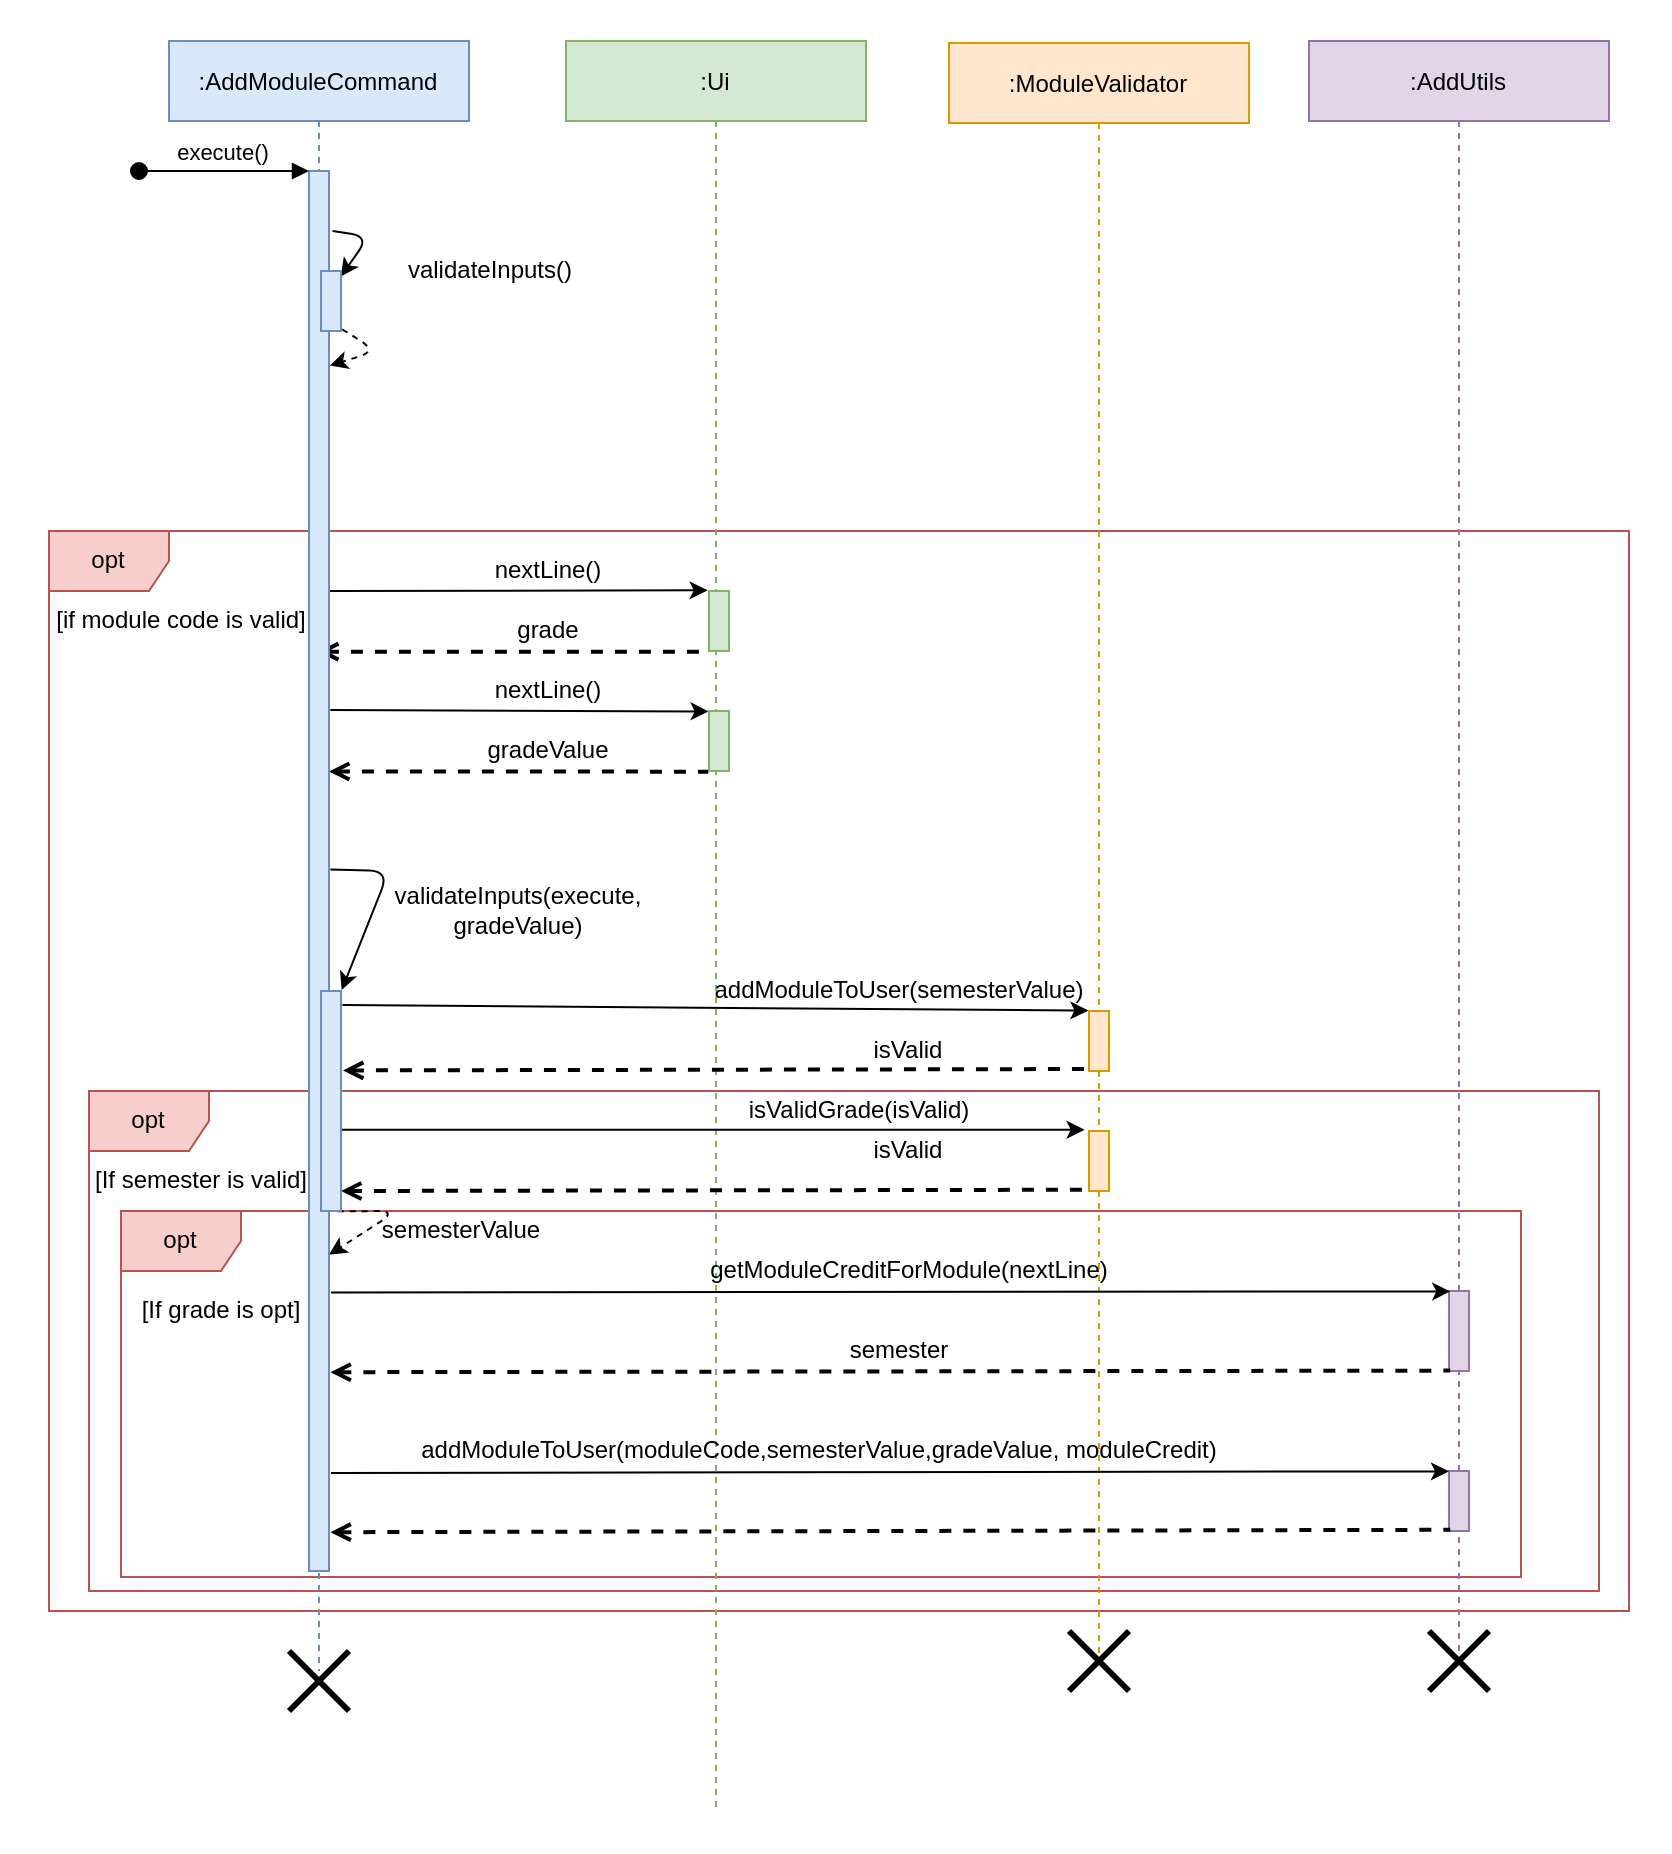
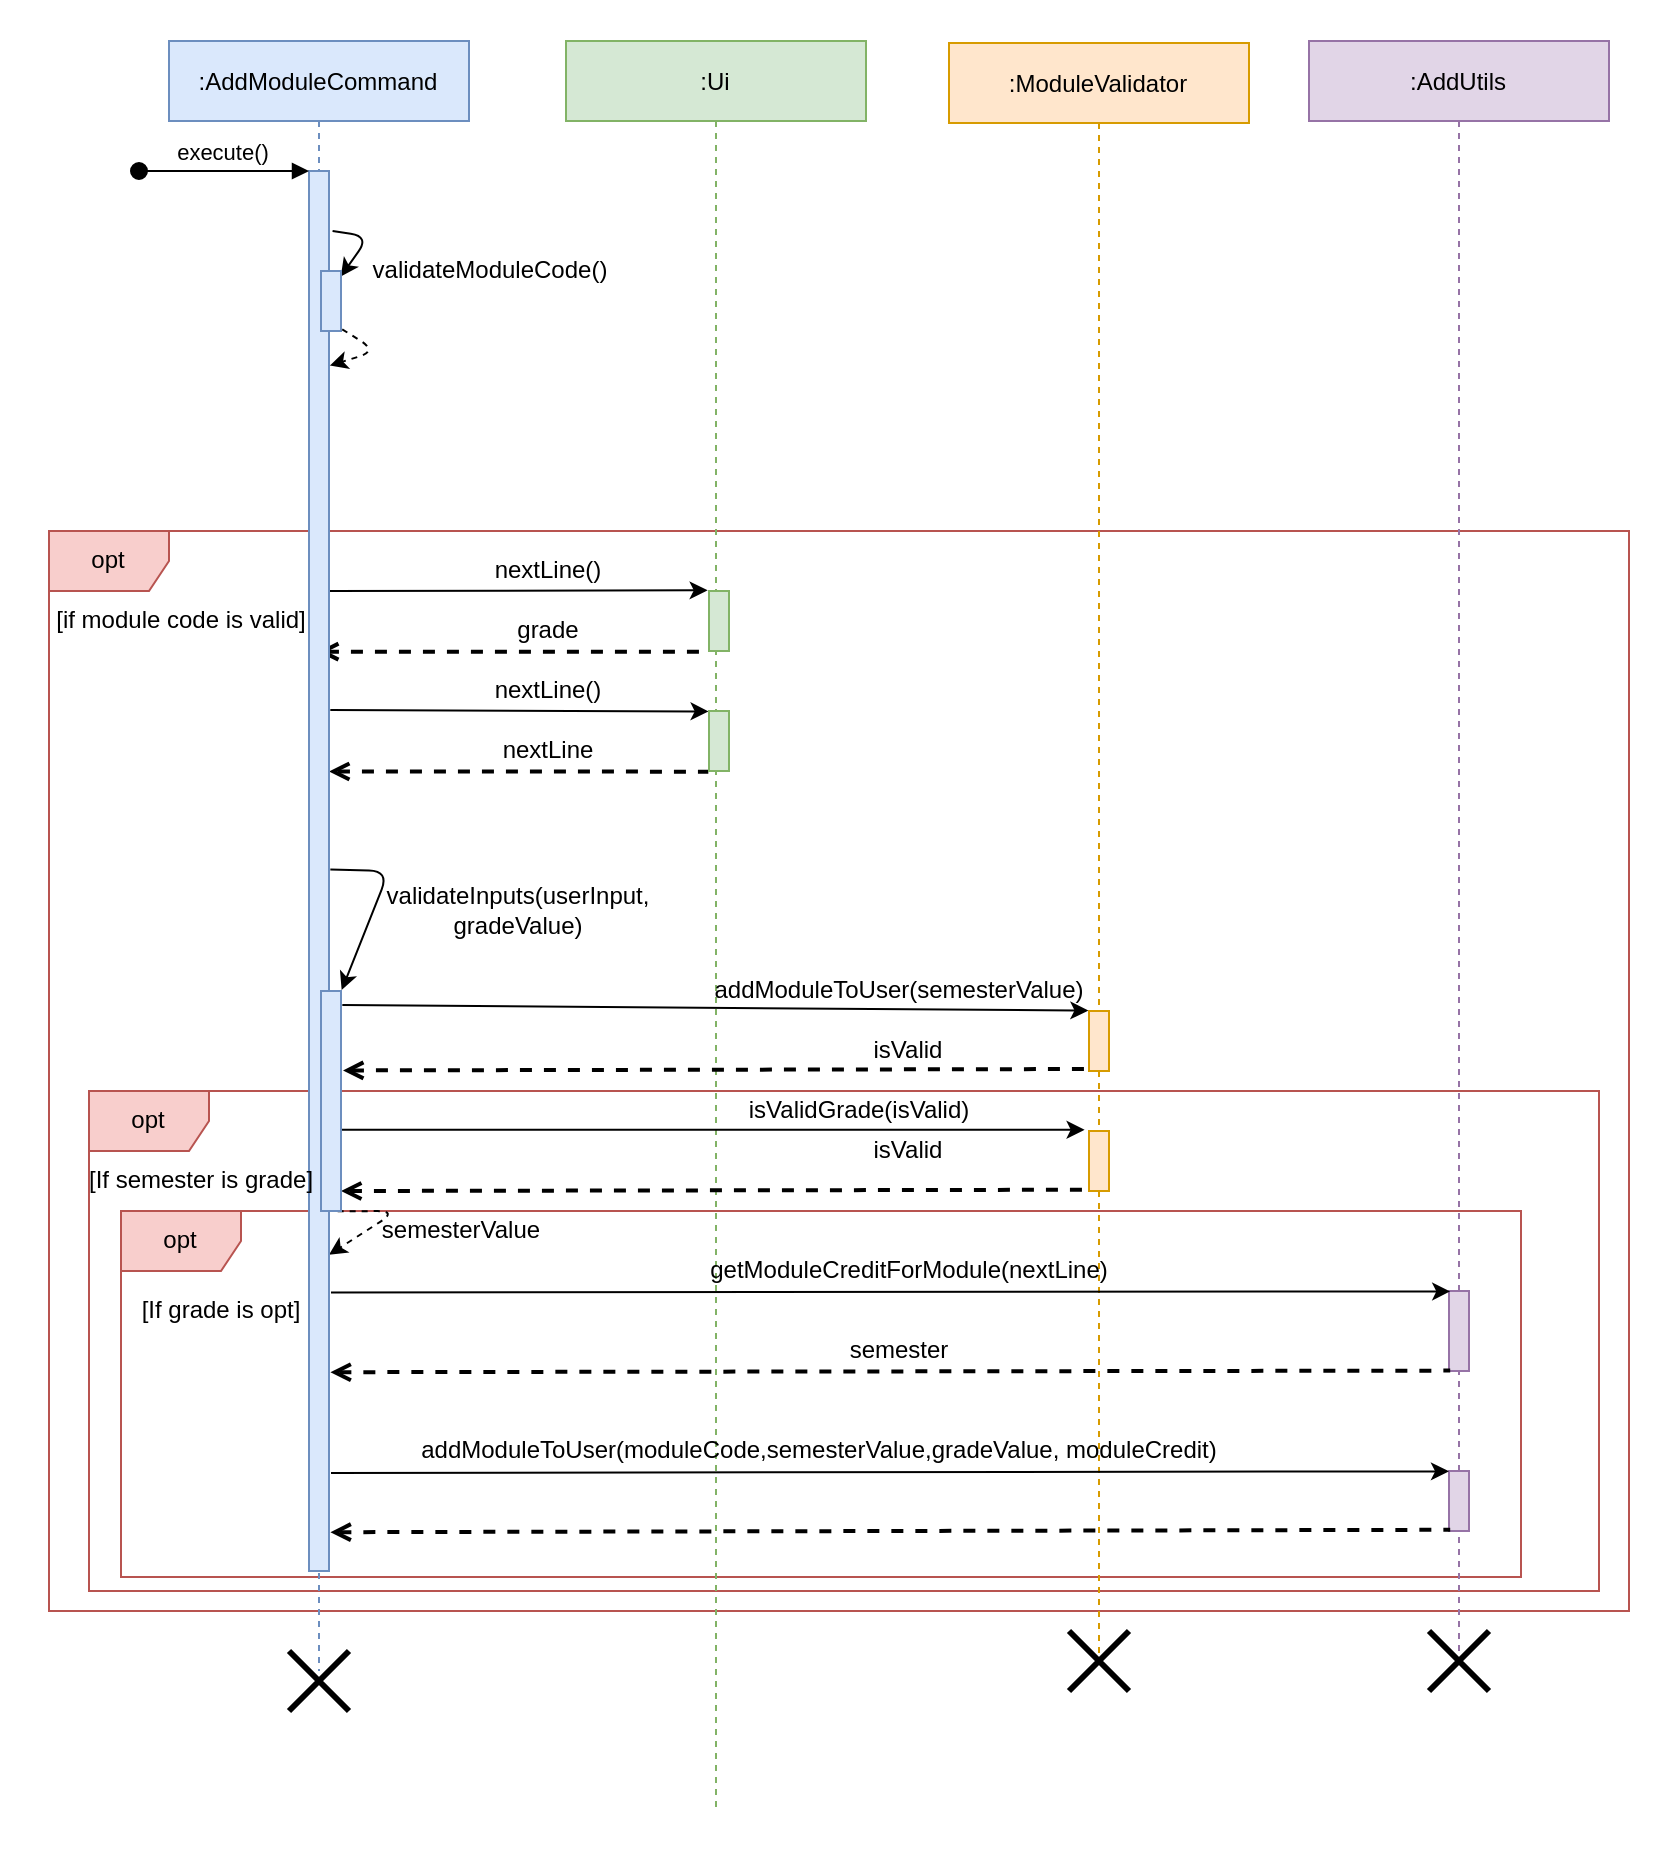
node "validateInputs()": label "validateInputs()" -> "validateModuleCode()"
node "gradeValue": label "gradeValue" -> "nextLine"
node "validateInputs(execute, gradeValue)": label "validateInputs(execute, gradeValue)" -> "validateInputs(userInput, gradeValue)"
node "[If semester is valid]": label "[If semester is valid]" -> "[If semester is grade]"
